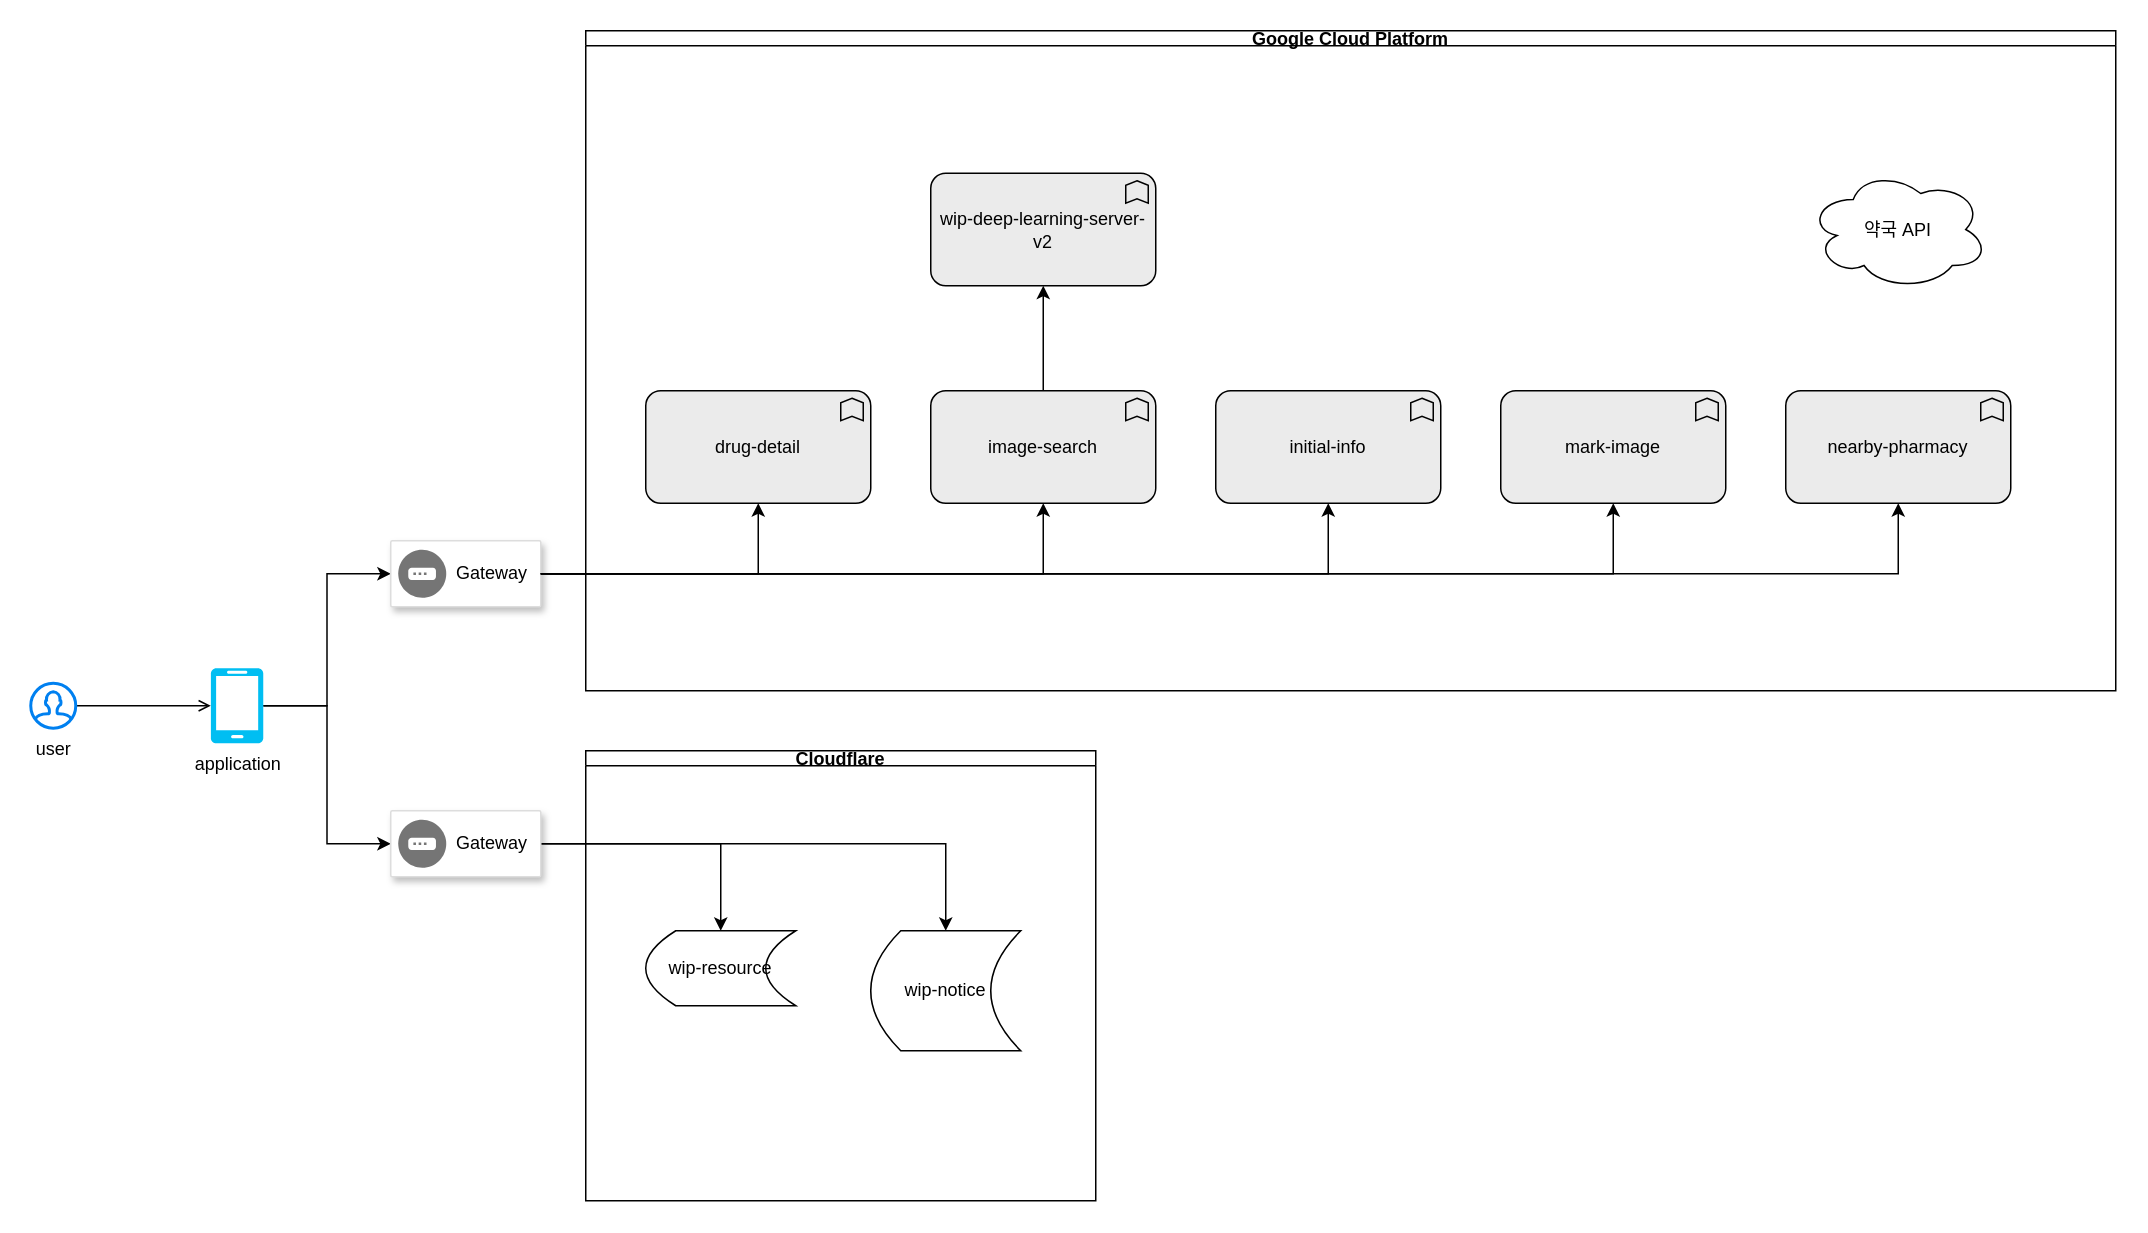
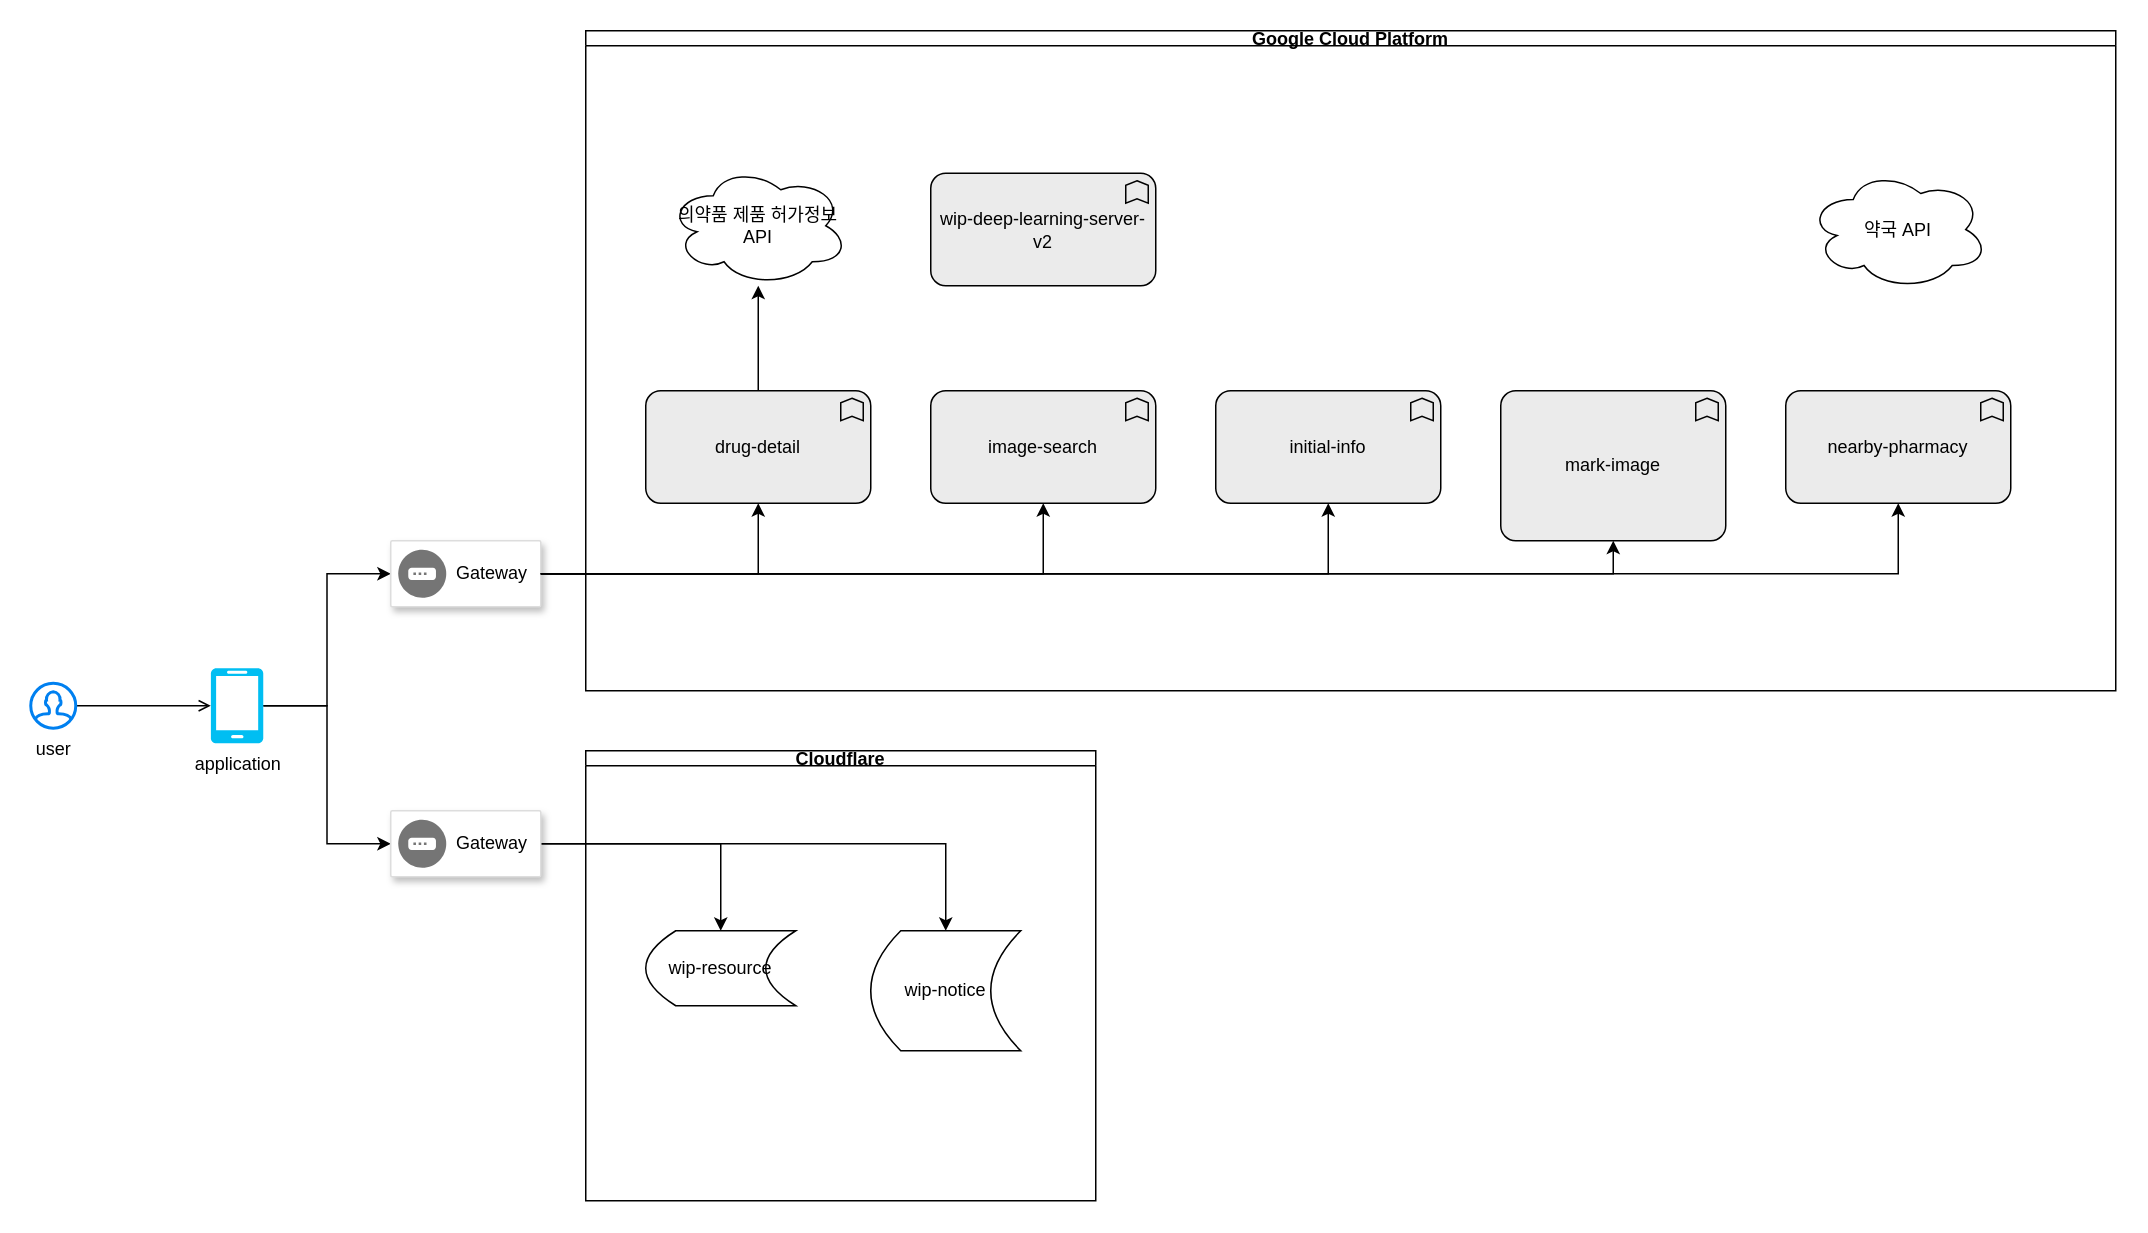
node "의약품 제품 허가정보 API": added
edge "drug-detail" -> "의약품 제품 허가정보 API": added
edge "image-search" -> "wip-deep-learning-server-v2": removed
node "mark-image": size 225x113 -> 225x150
